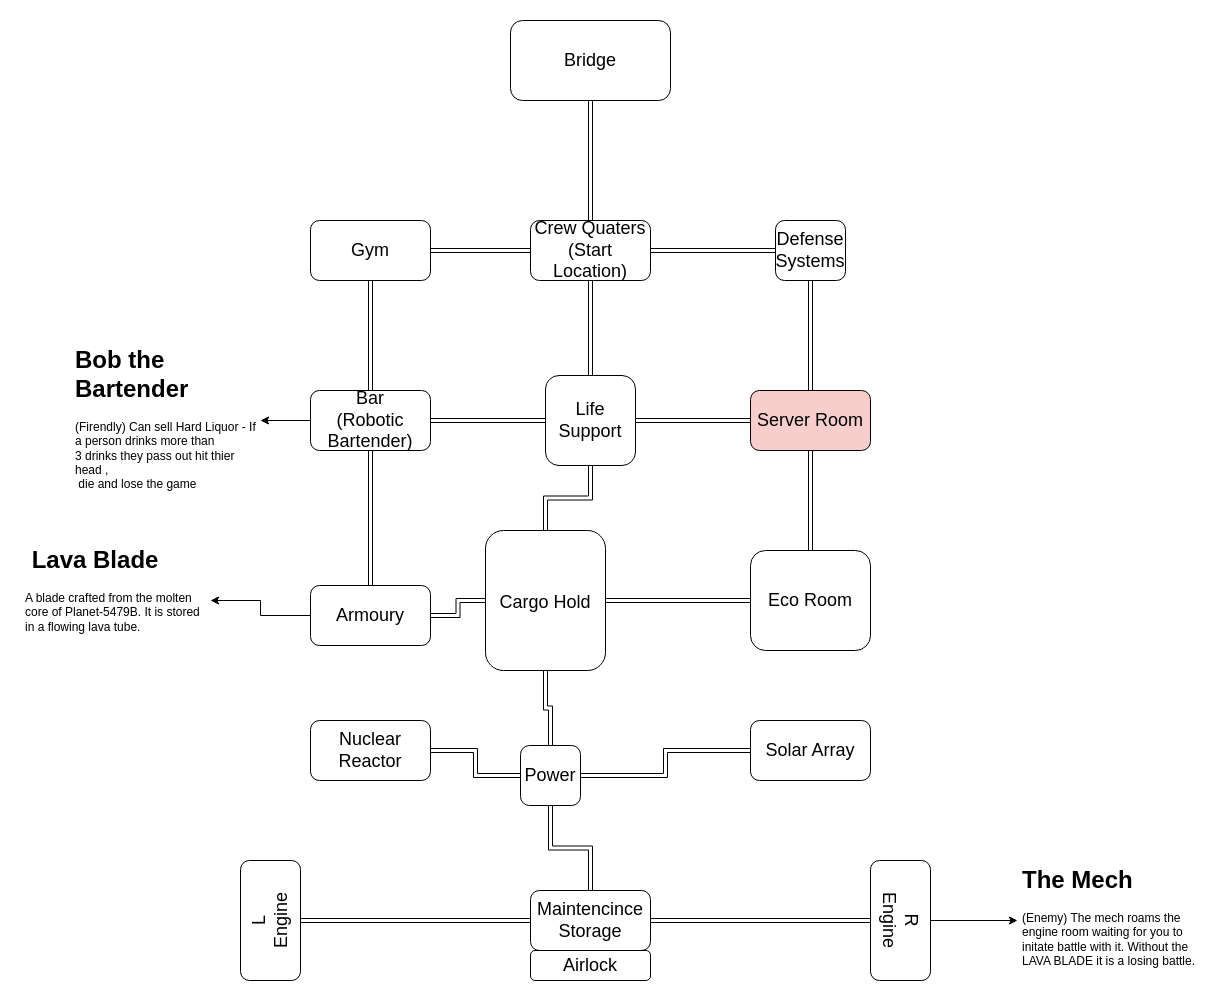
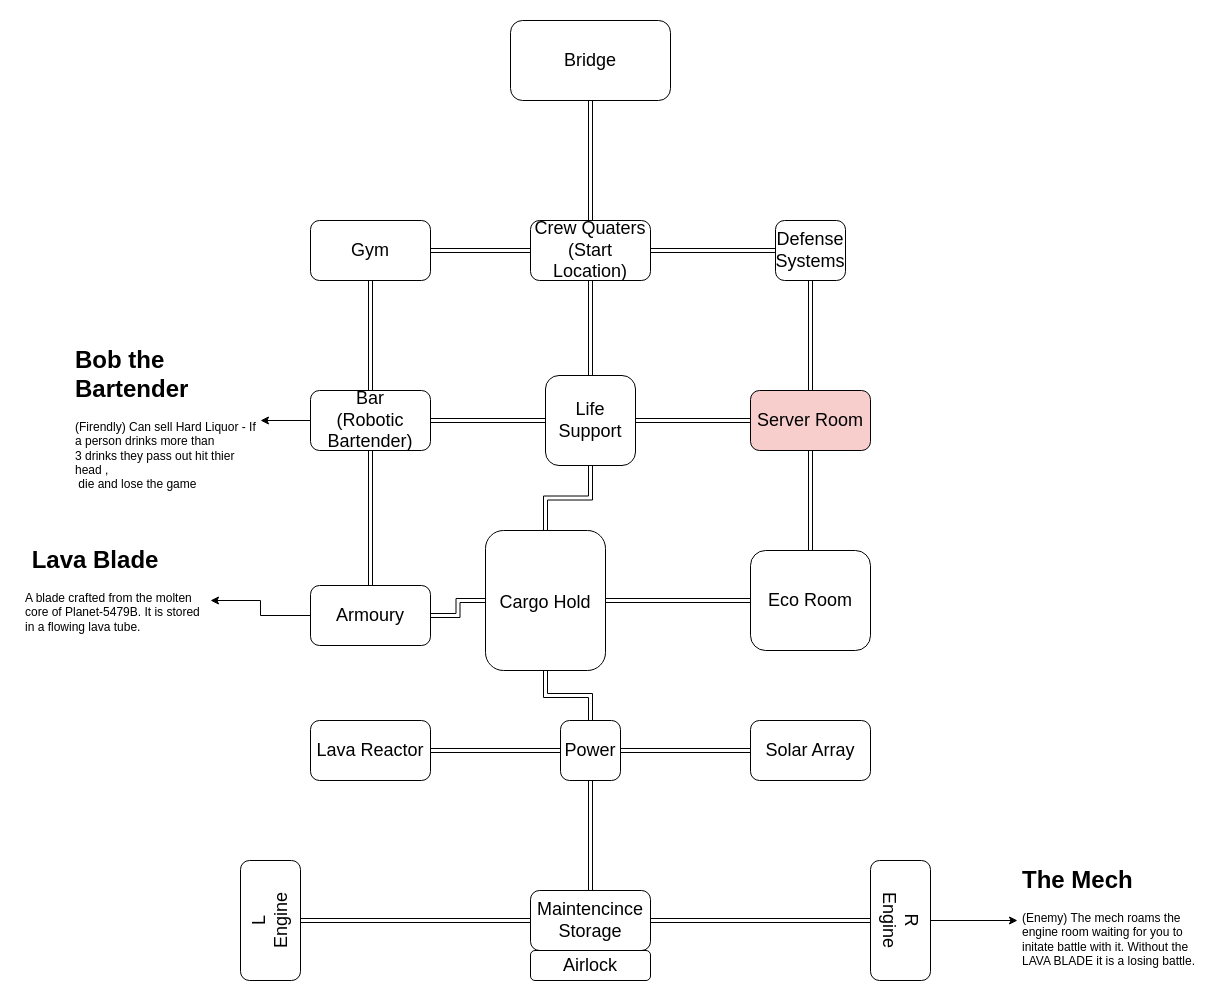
node "Nuclear Reactor": label "Nuclear Reactor" -> "Lava Reactor"
node "Power": moved (551, 776) -> (591, 751)
